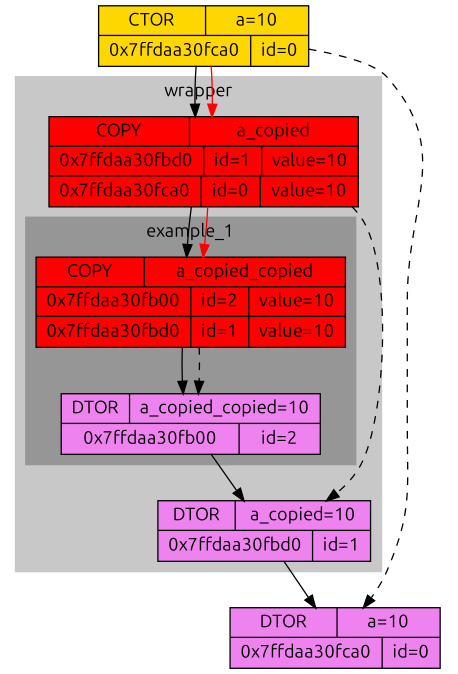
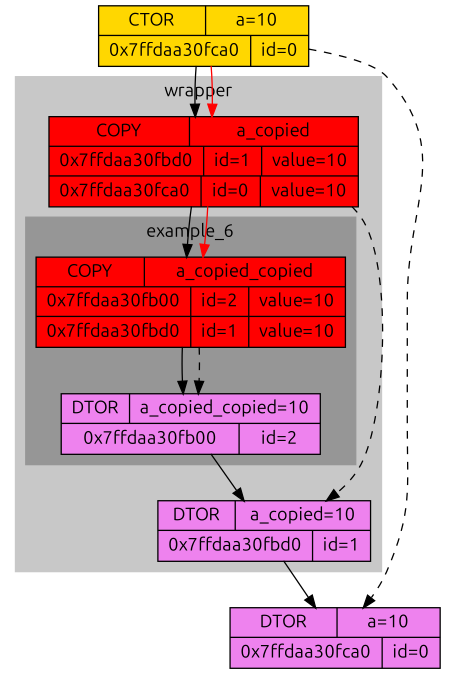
cluster "example_1": label "example_1" -> "example_6"
